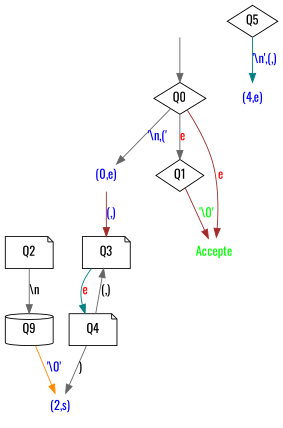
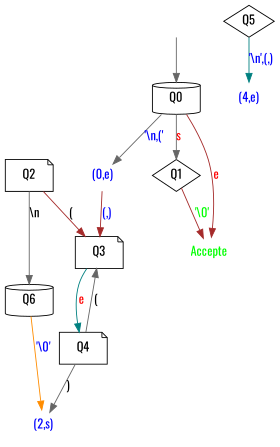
node "Q0": shape diamond -> cylinder
edge "Q0" -> "Q1": label "e" -> "s"
edge "Q2" -> "Q3": added, label "("
edge "Q4" -> "Q3": label "(,)" -> "("
node "Q9": label "Q9" -> "Q6"
